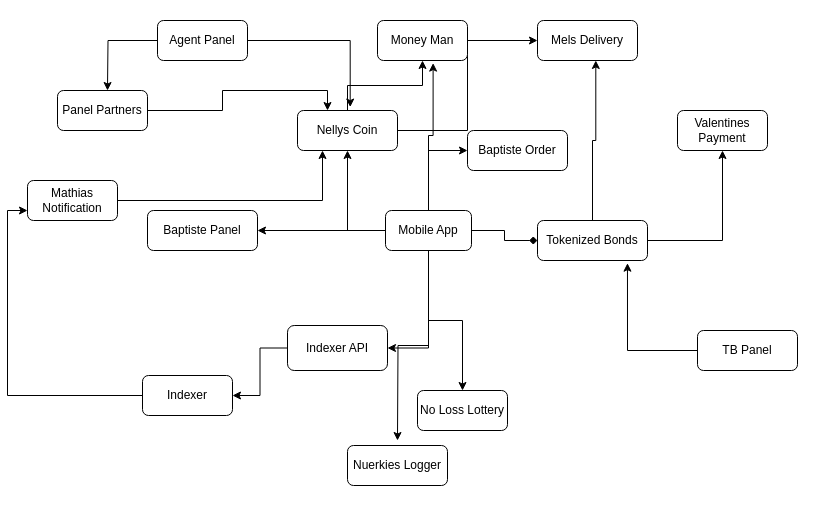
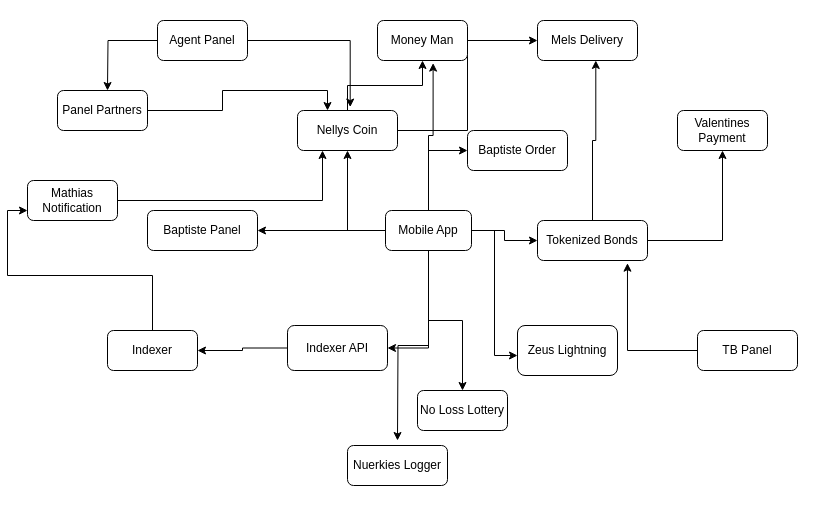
edge "Mobile App" -> "Tokenized Bonds": arrowhead diamond -> classic
edge "Mobile App" -> "Zeus Lightning": added
node "Zeus Lightning": added
node "Indexer": moved (188, 396) -> (153, 351)
